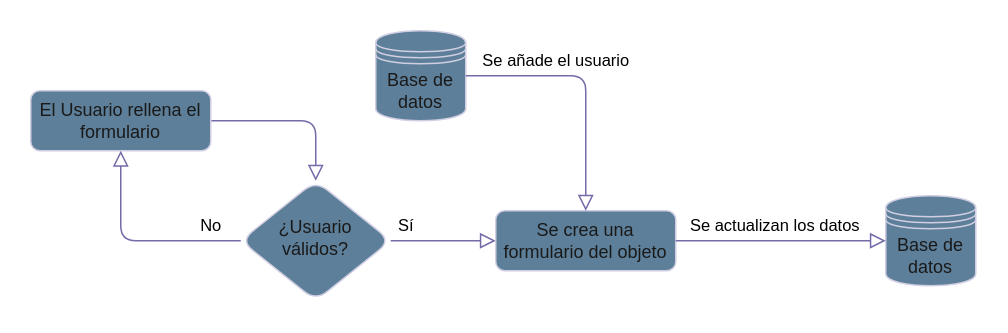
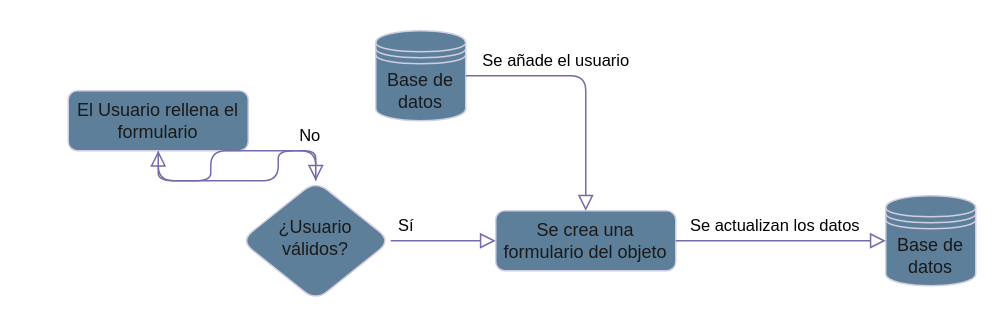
node "El Usuario rellena el formulario": moved (121, 121) -> (158, 121)
